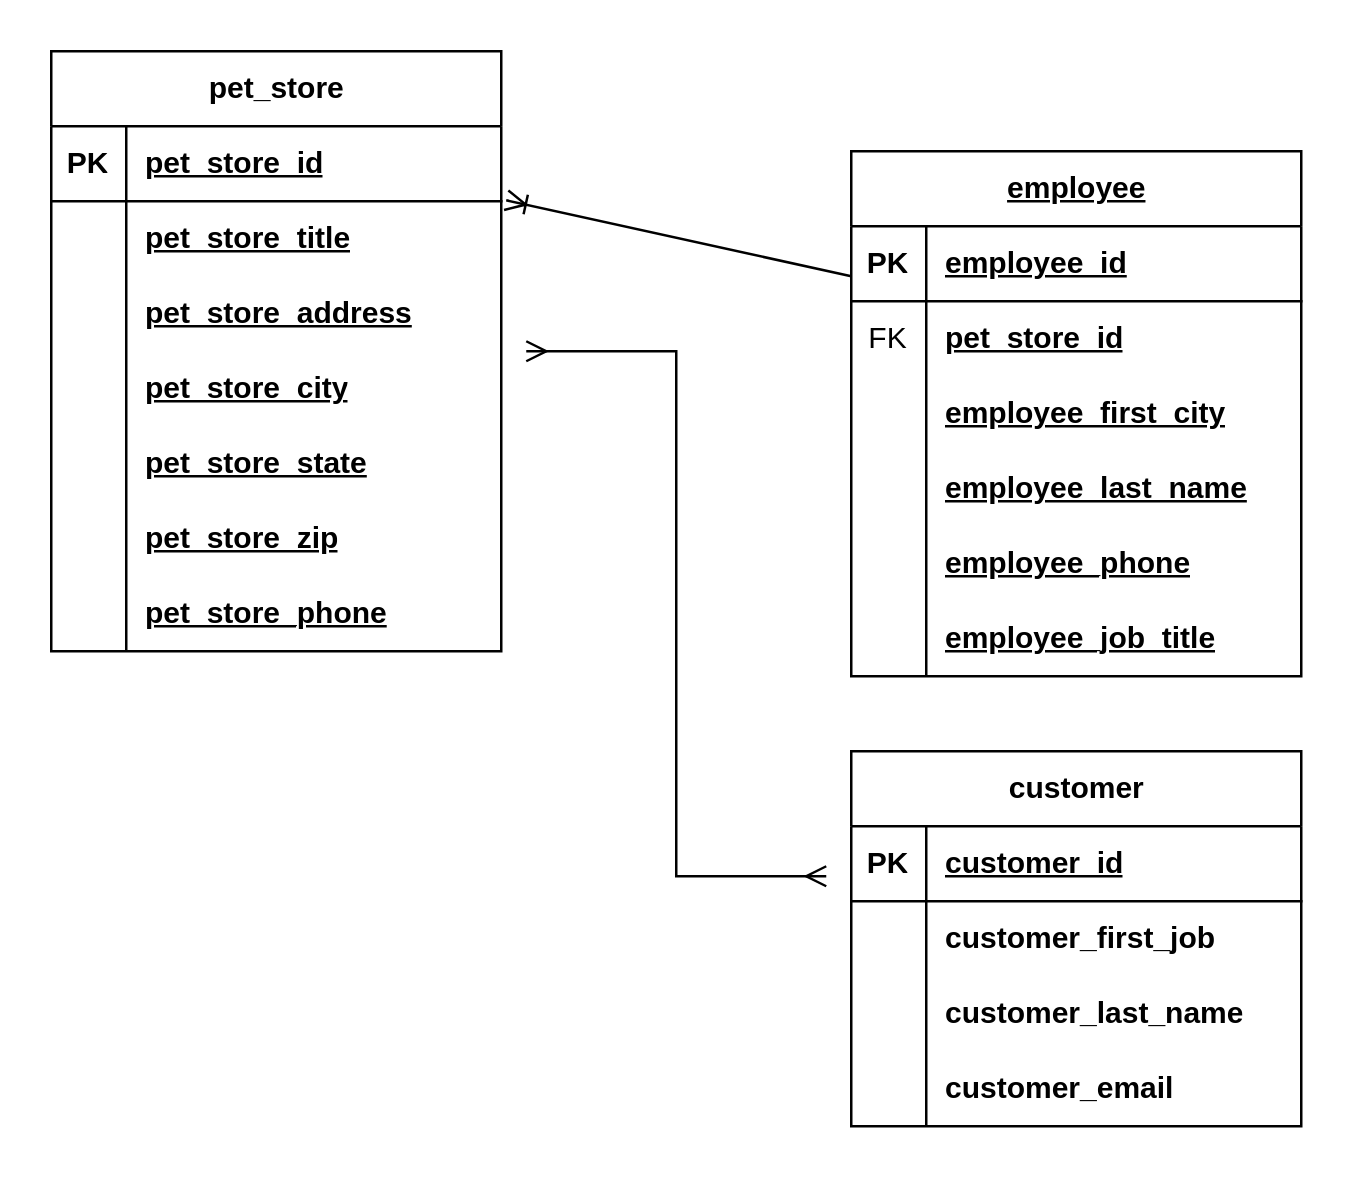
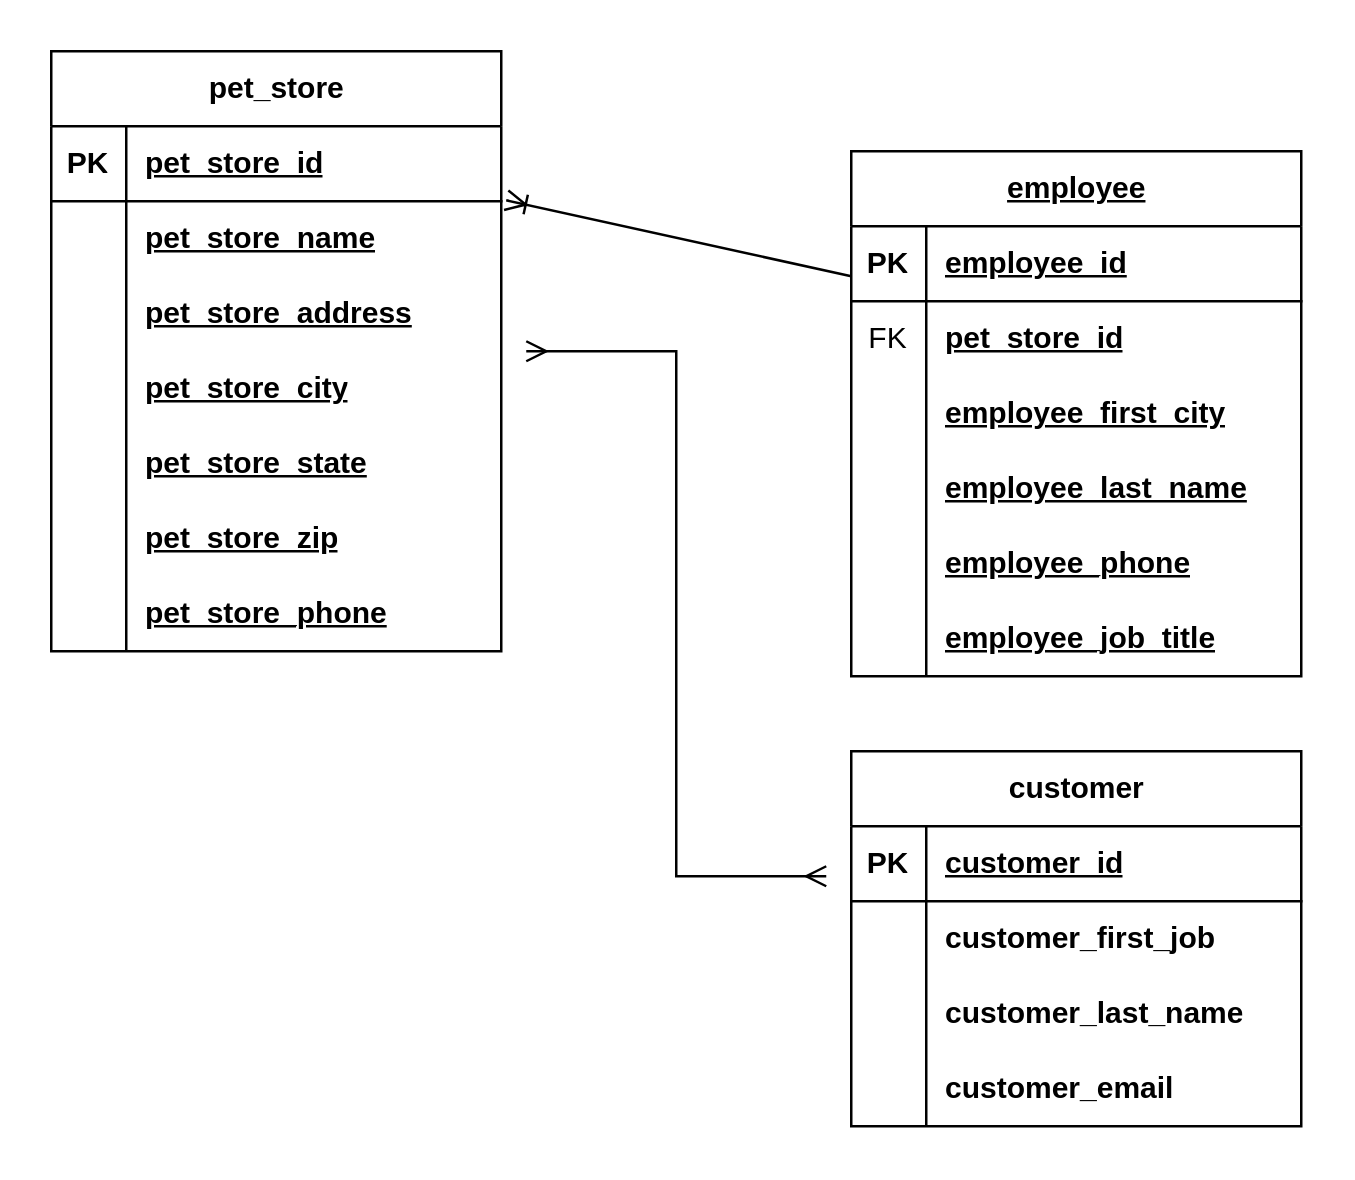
node "pet_store_title": label "pet_store_title" -> "pet_store_name"
